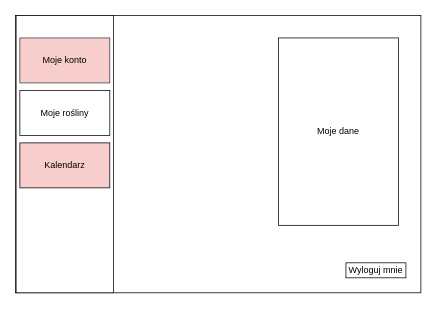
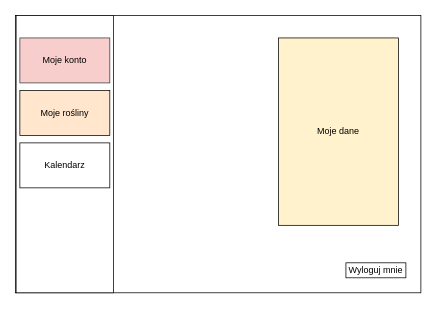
node "Moje rośliny": fillcolor #ffffff -> #ffe6cc
node "Moje dane": fillcolor #ffffff -> #fff2cc
node "Kalendarz": fillcolor #f8cecc -> #ffffff
